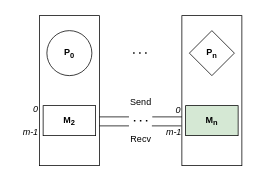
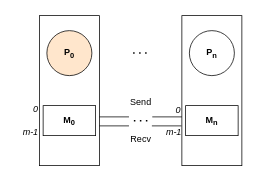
node "P0": fillcolor #ffffff -> #ffe6cc
node "Pn": shape diamond -> ellipse
node "M2": label "M2" -> "M0"
node "Mn": fillcolor #d5e8d4 -> #ffffff
